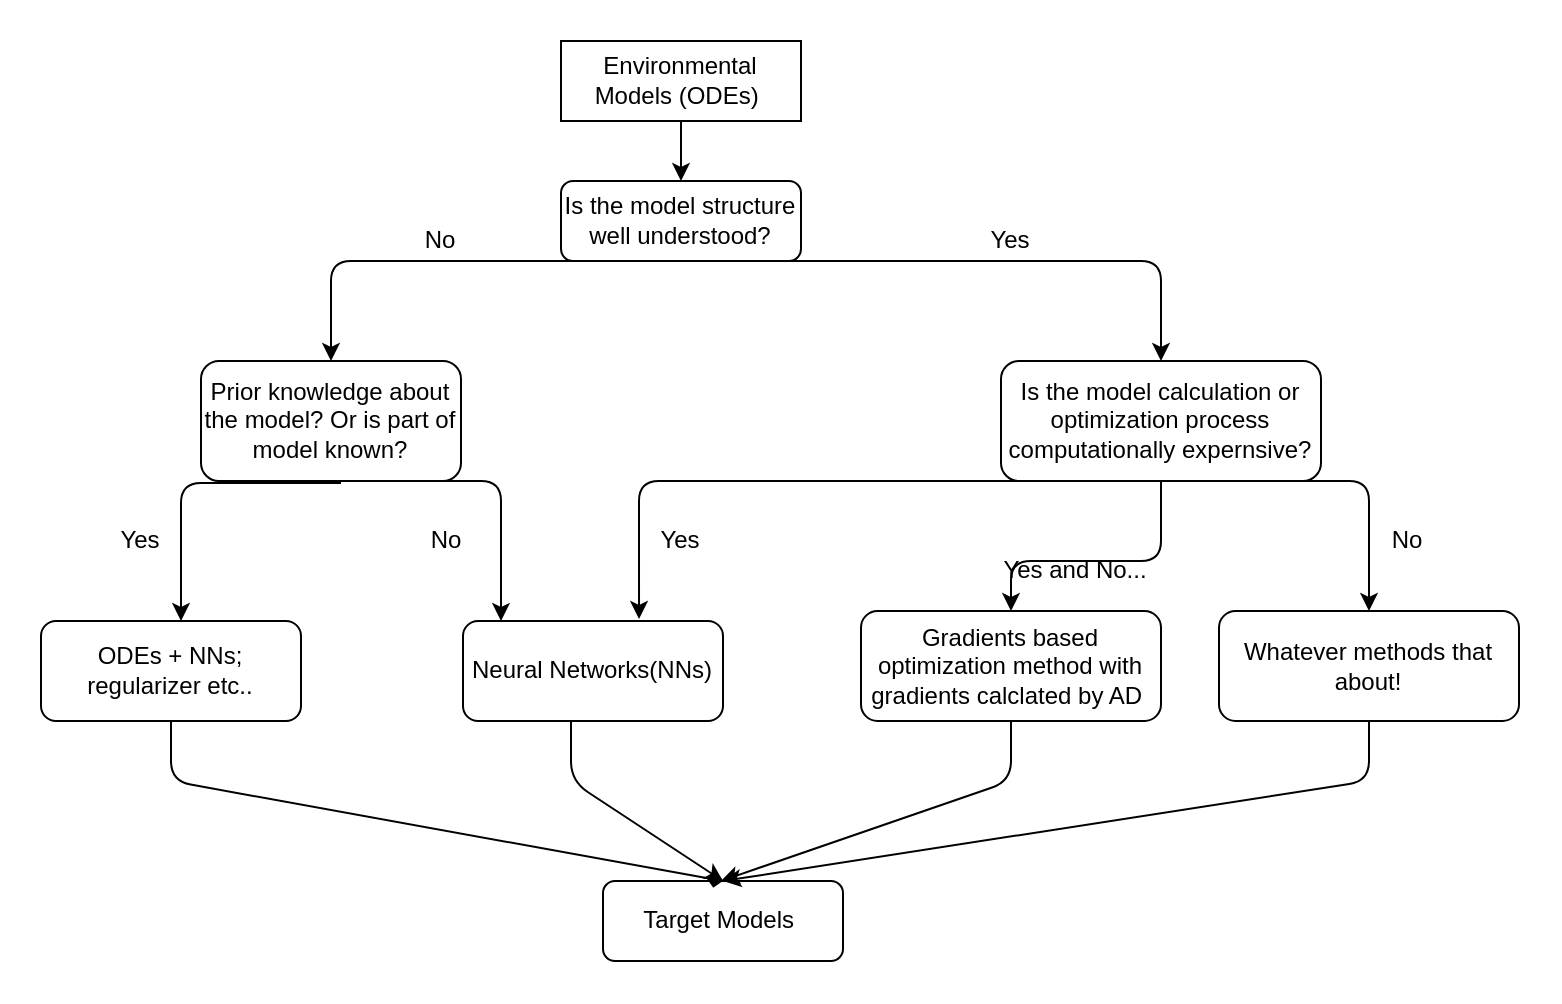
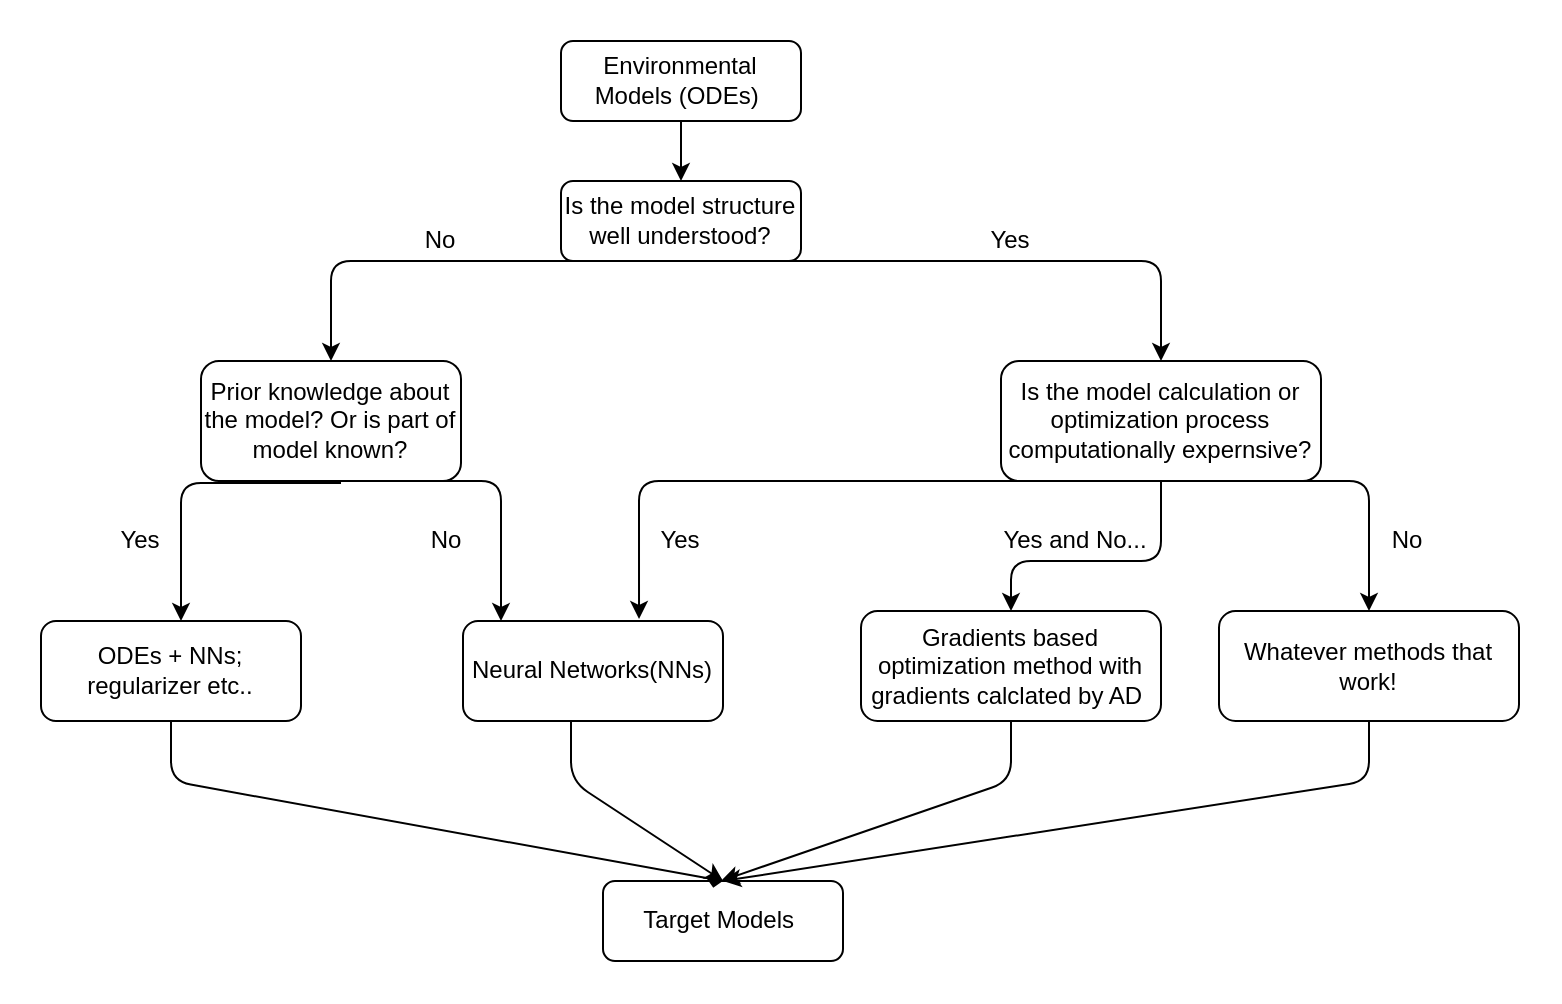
node "Environmental Models (ODEs)": shape rectangle -> rounded rectangle
node "Yes and No...": moved (1076, 571) -> (1076, 541)
node "Whatever methods that about!": label "Whatever methods that about!" -> "Whatever methods that work!"
